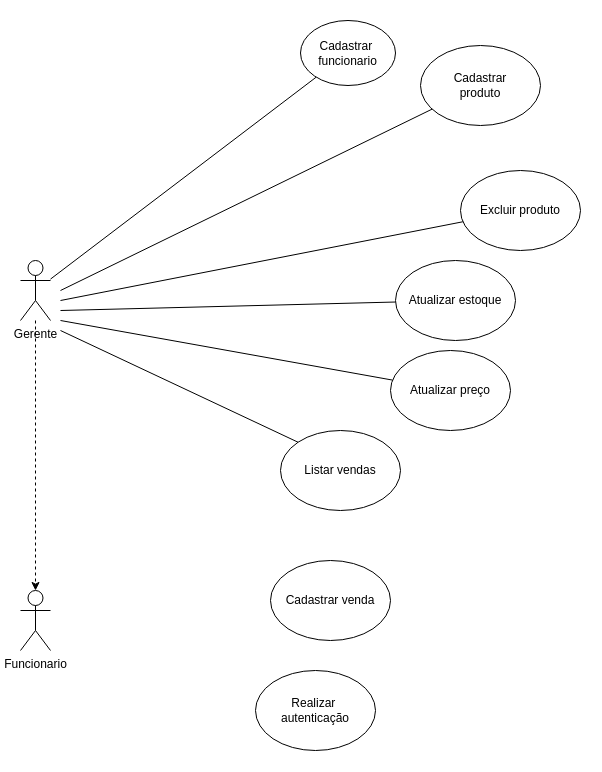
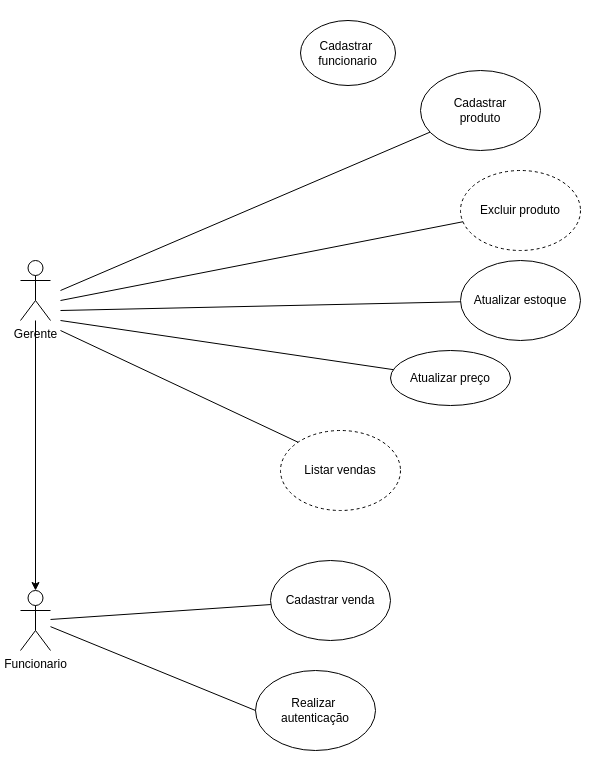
node "Cadastrar produto": moved (481, 86) -> (481, 111)
edge "Cadastrar funcionario" -- "Gerente": removed
node "Excluir produto": style solid -> dashed
node "Atualizar estoque": moved (456, 301) -> (521, 301)
node "Atualizar preço": size 120x80 -> 120x55
edge "Gerente" -> "Funcionario": style dashed -> solid
node "Listar vendas": style solid -> dashed
edge "Cadastrar venda" -- "Funcionario": added
edge "Funcionario" -- "Realizar autenticação": added
